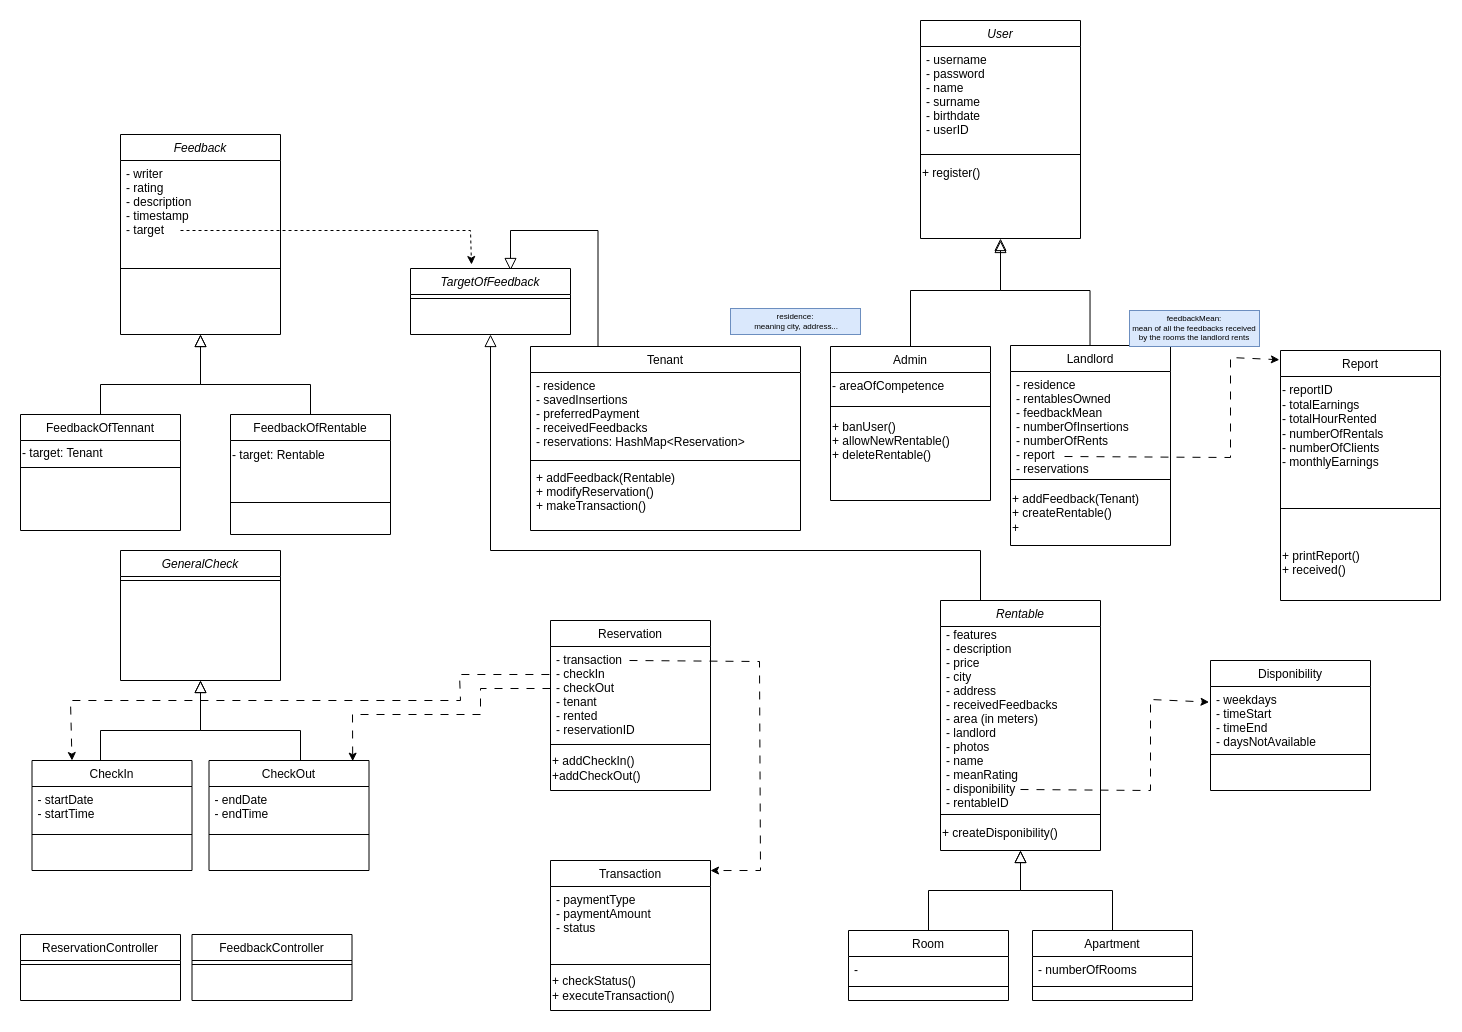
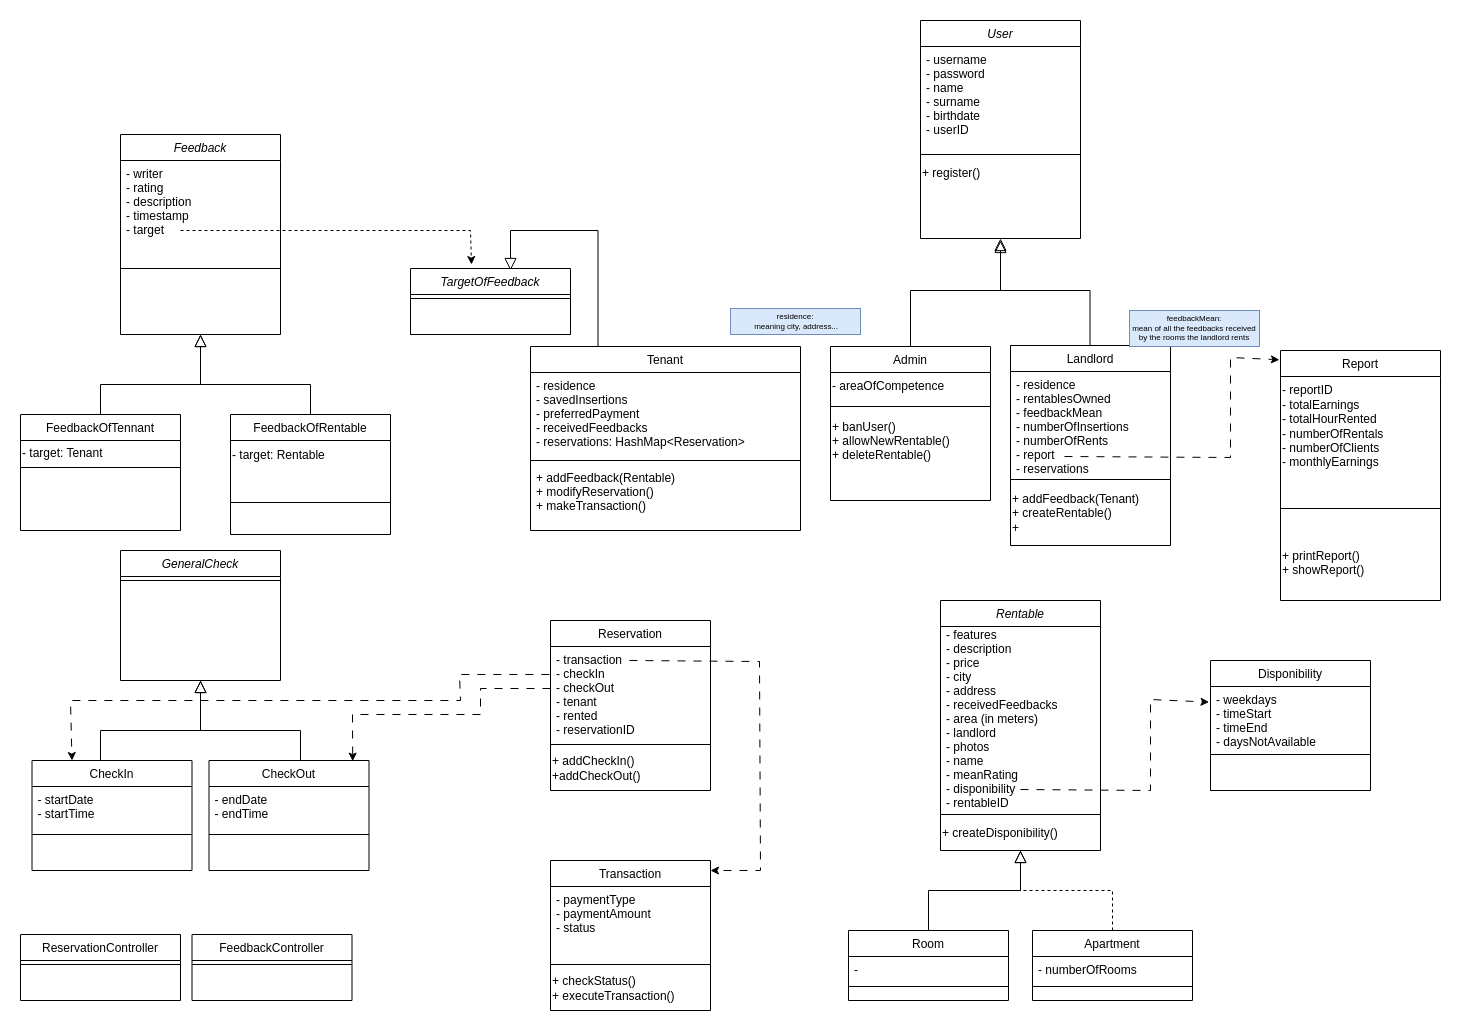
edge "Rentable" -> "TargetOfFeedback": removed
node "+ printReport() + received()": label "+ printReport() + received()" -> "+ printReport() + showReport()"
edge "Apartment" -> "Rentable": style solid -> dashed
